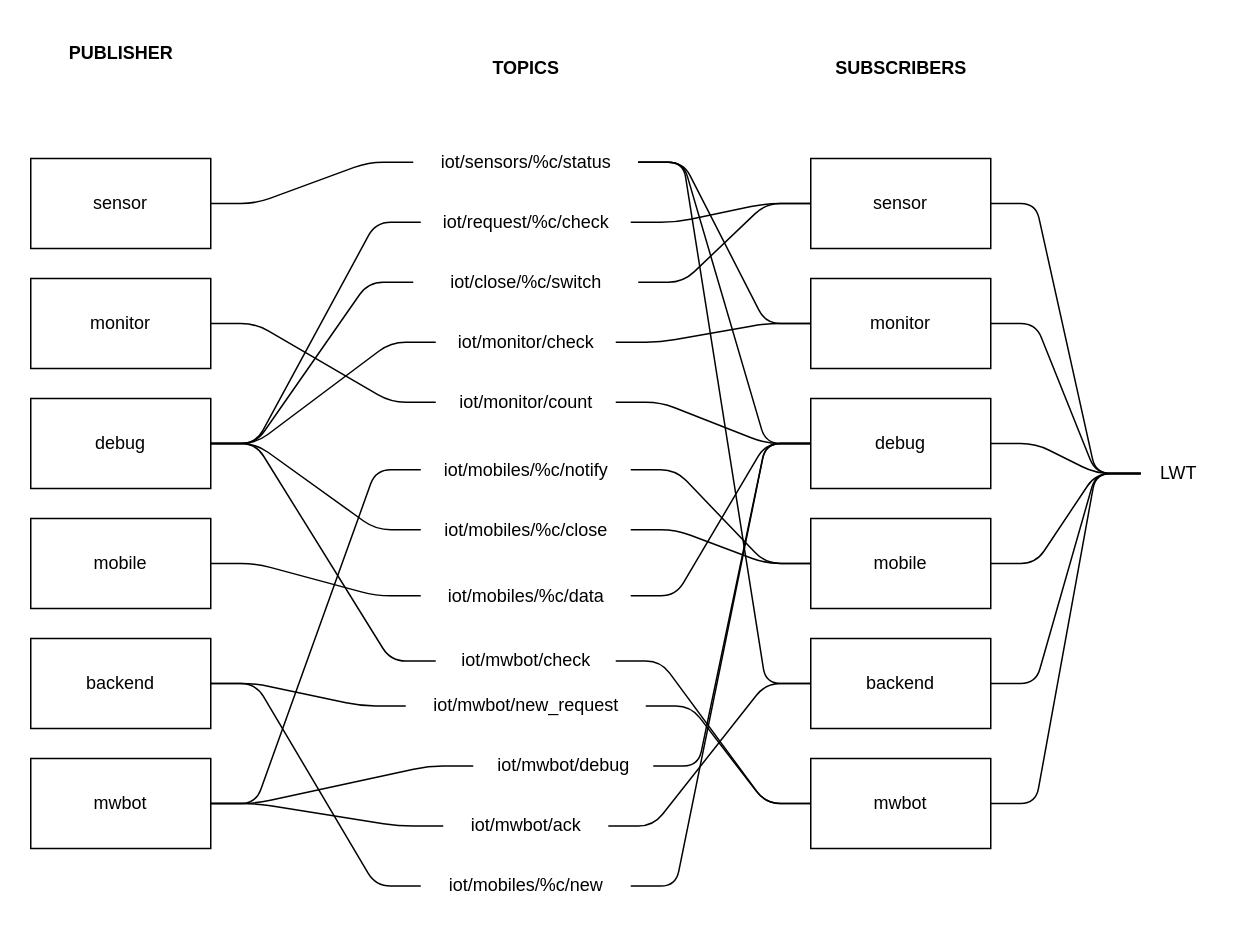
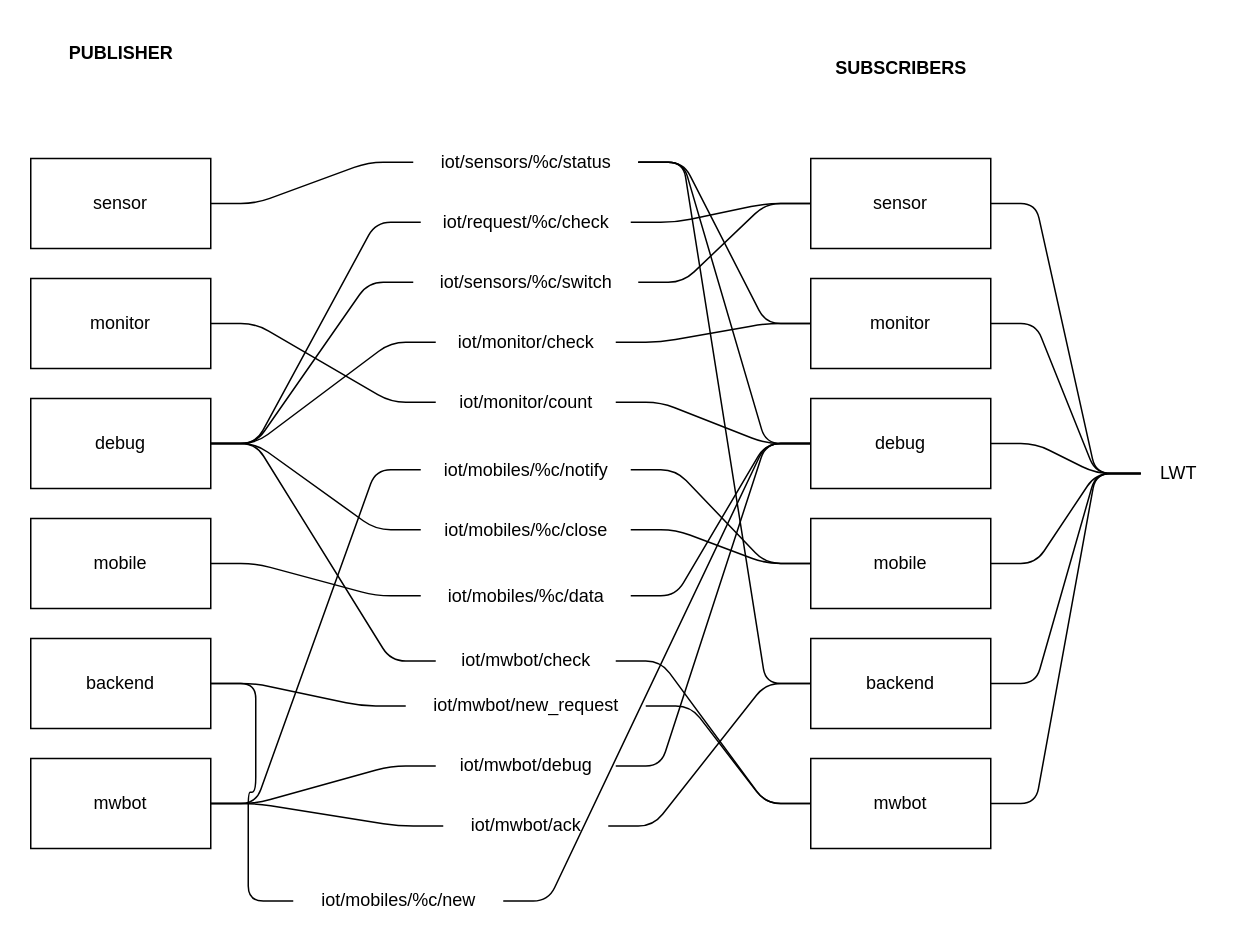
node "TOPICS": removed
node "iot/close/%c/switch": label "iot/close/%c/switch" -> "iot/sensors/%c/switch"
node "iot/mwbot/debug": moved (563, 766) -> (526, 766)
node "iot/mobiles/%c/new": moved (526, 886) -> (398, 901)
